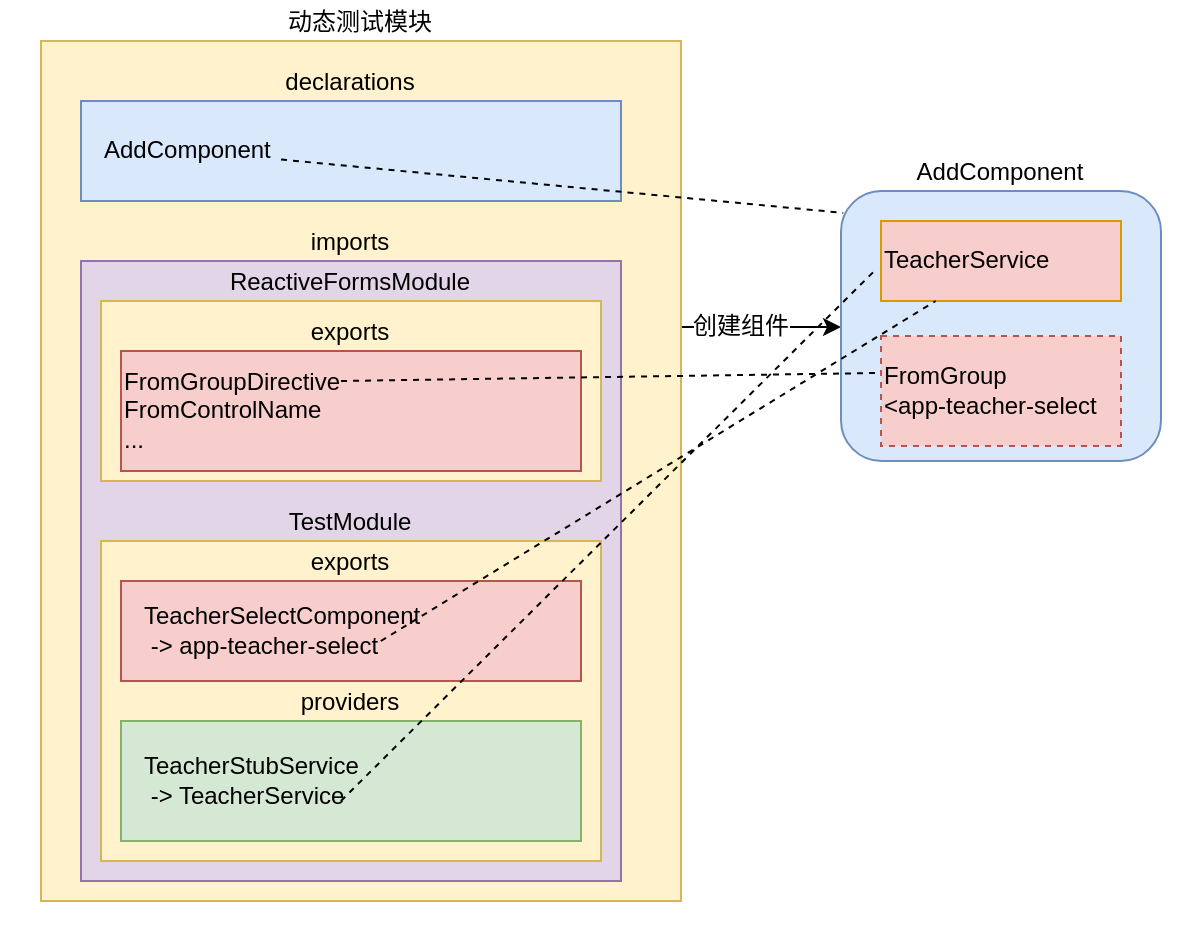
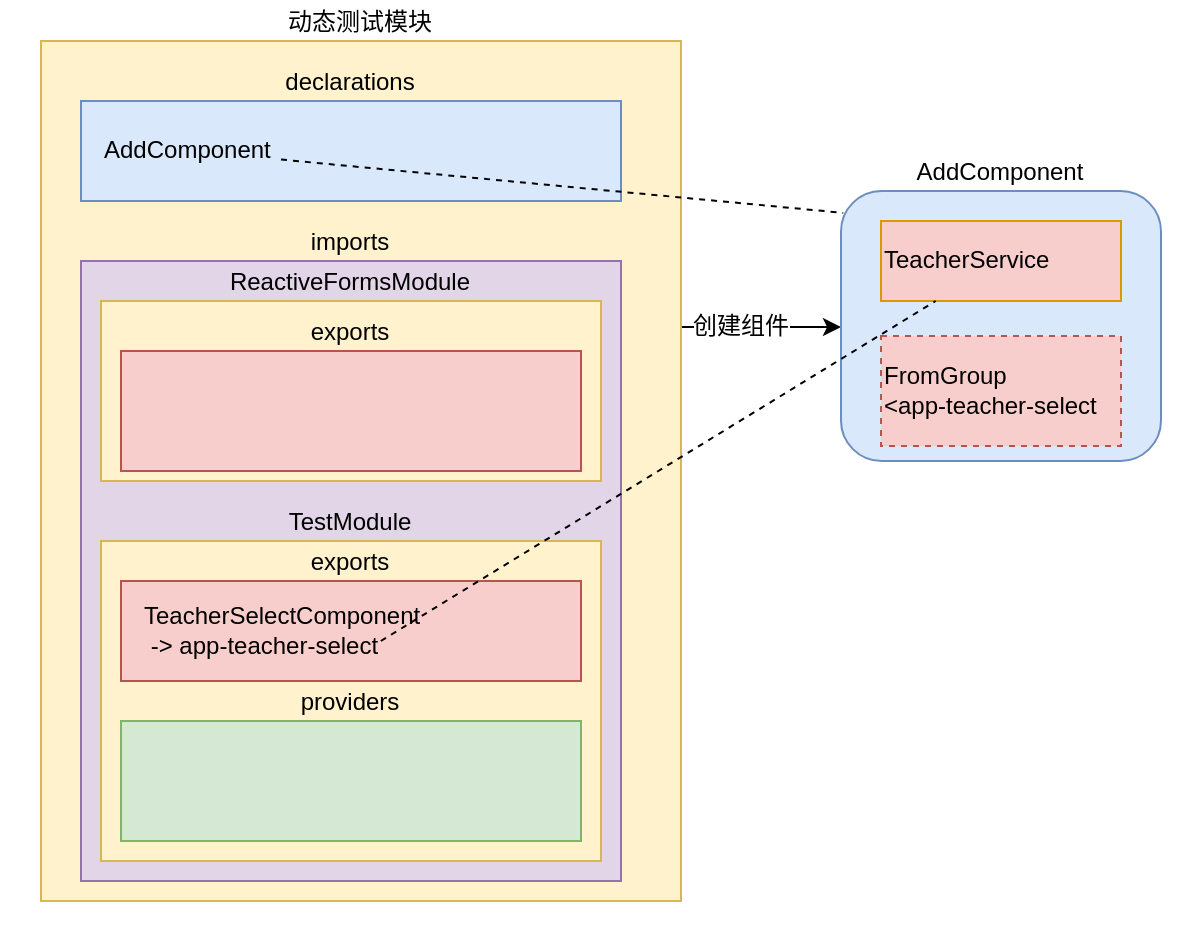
edge "FromGroup <app-teacher-select" -- "FromGroupDirective FromControlName ...": removed
node "FromGroupDirective FromControlName ...": removed
edge "TeacherService" -- "TeacherStubService -> TeacherService": removed
node "TeacherStubService -> TeacherService": removed
